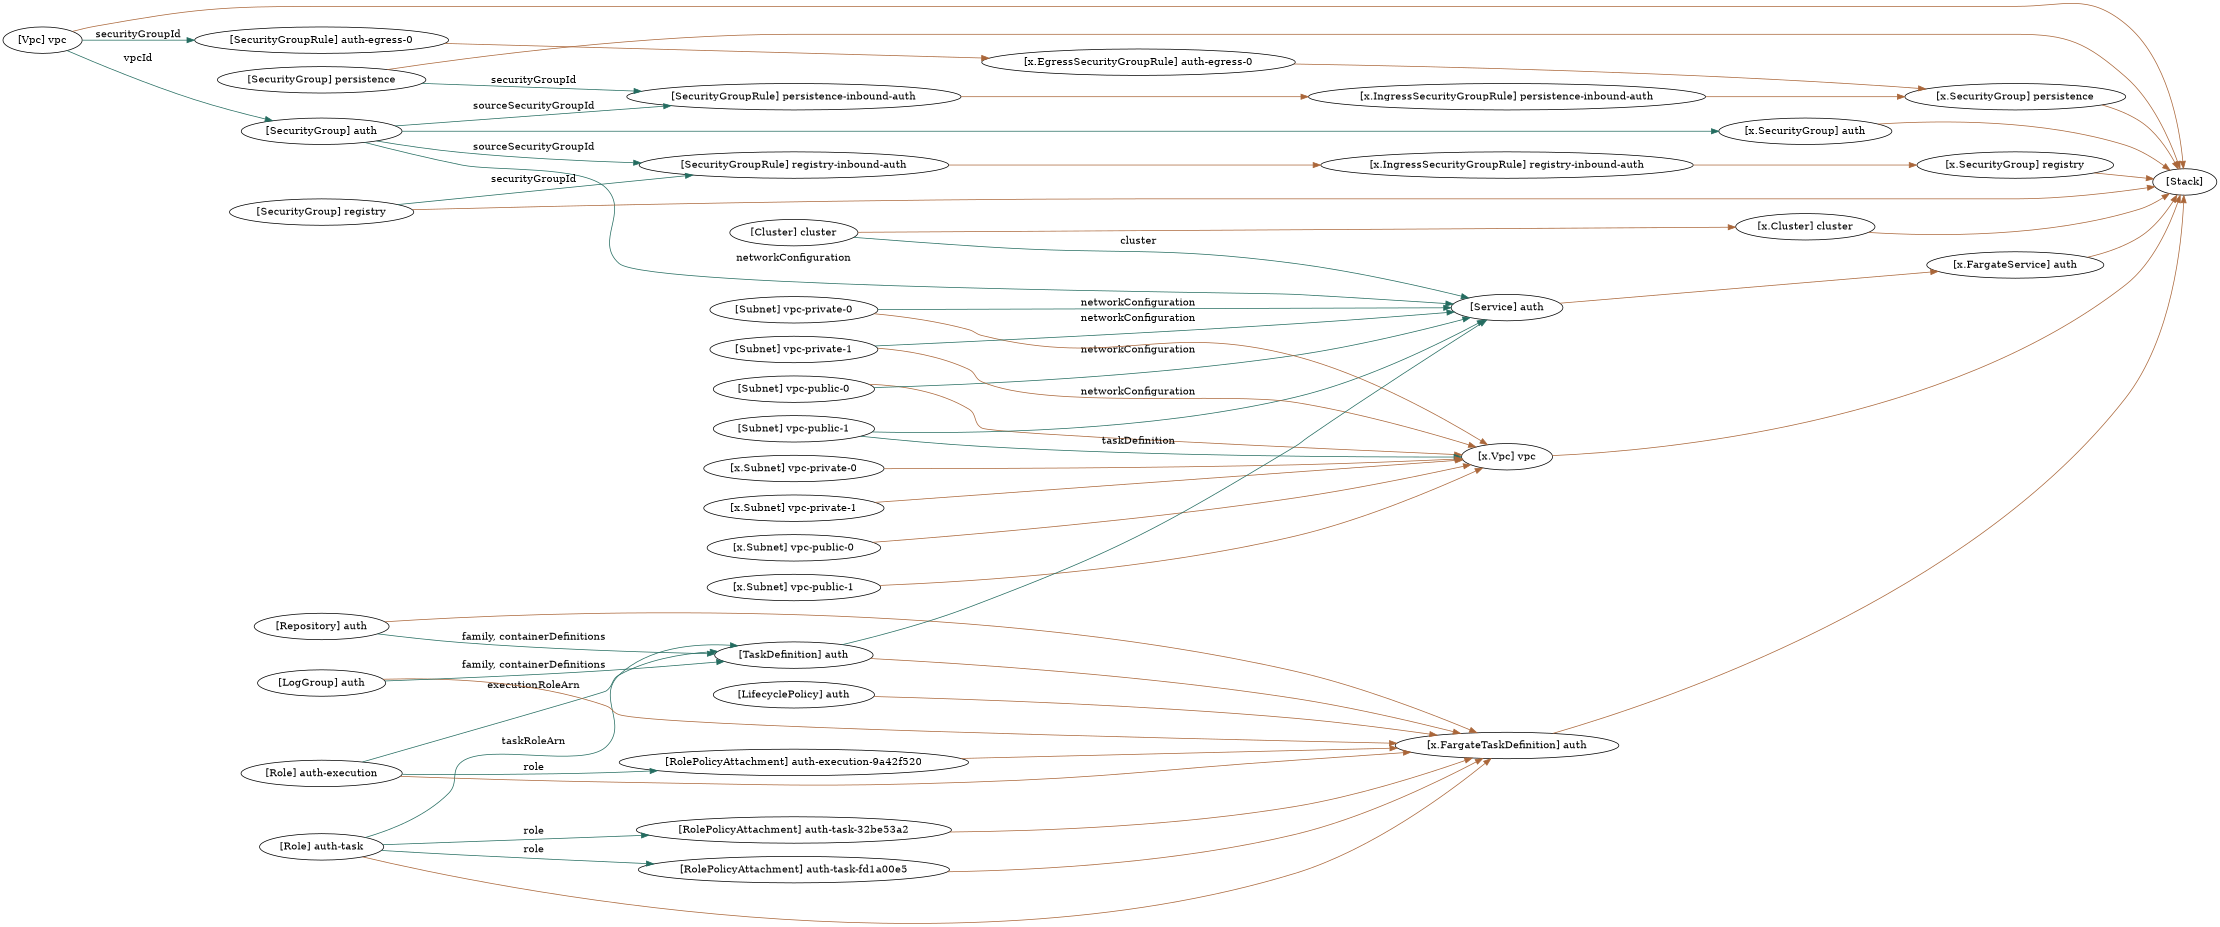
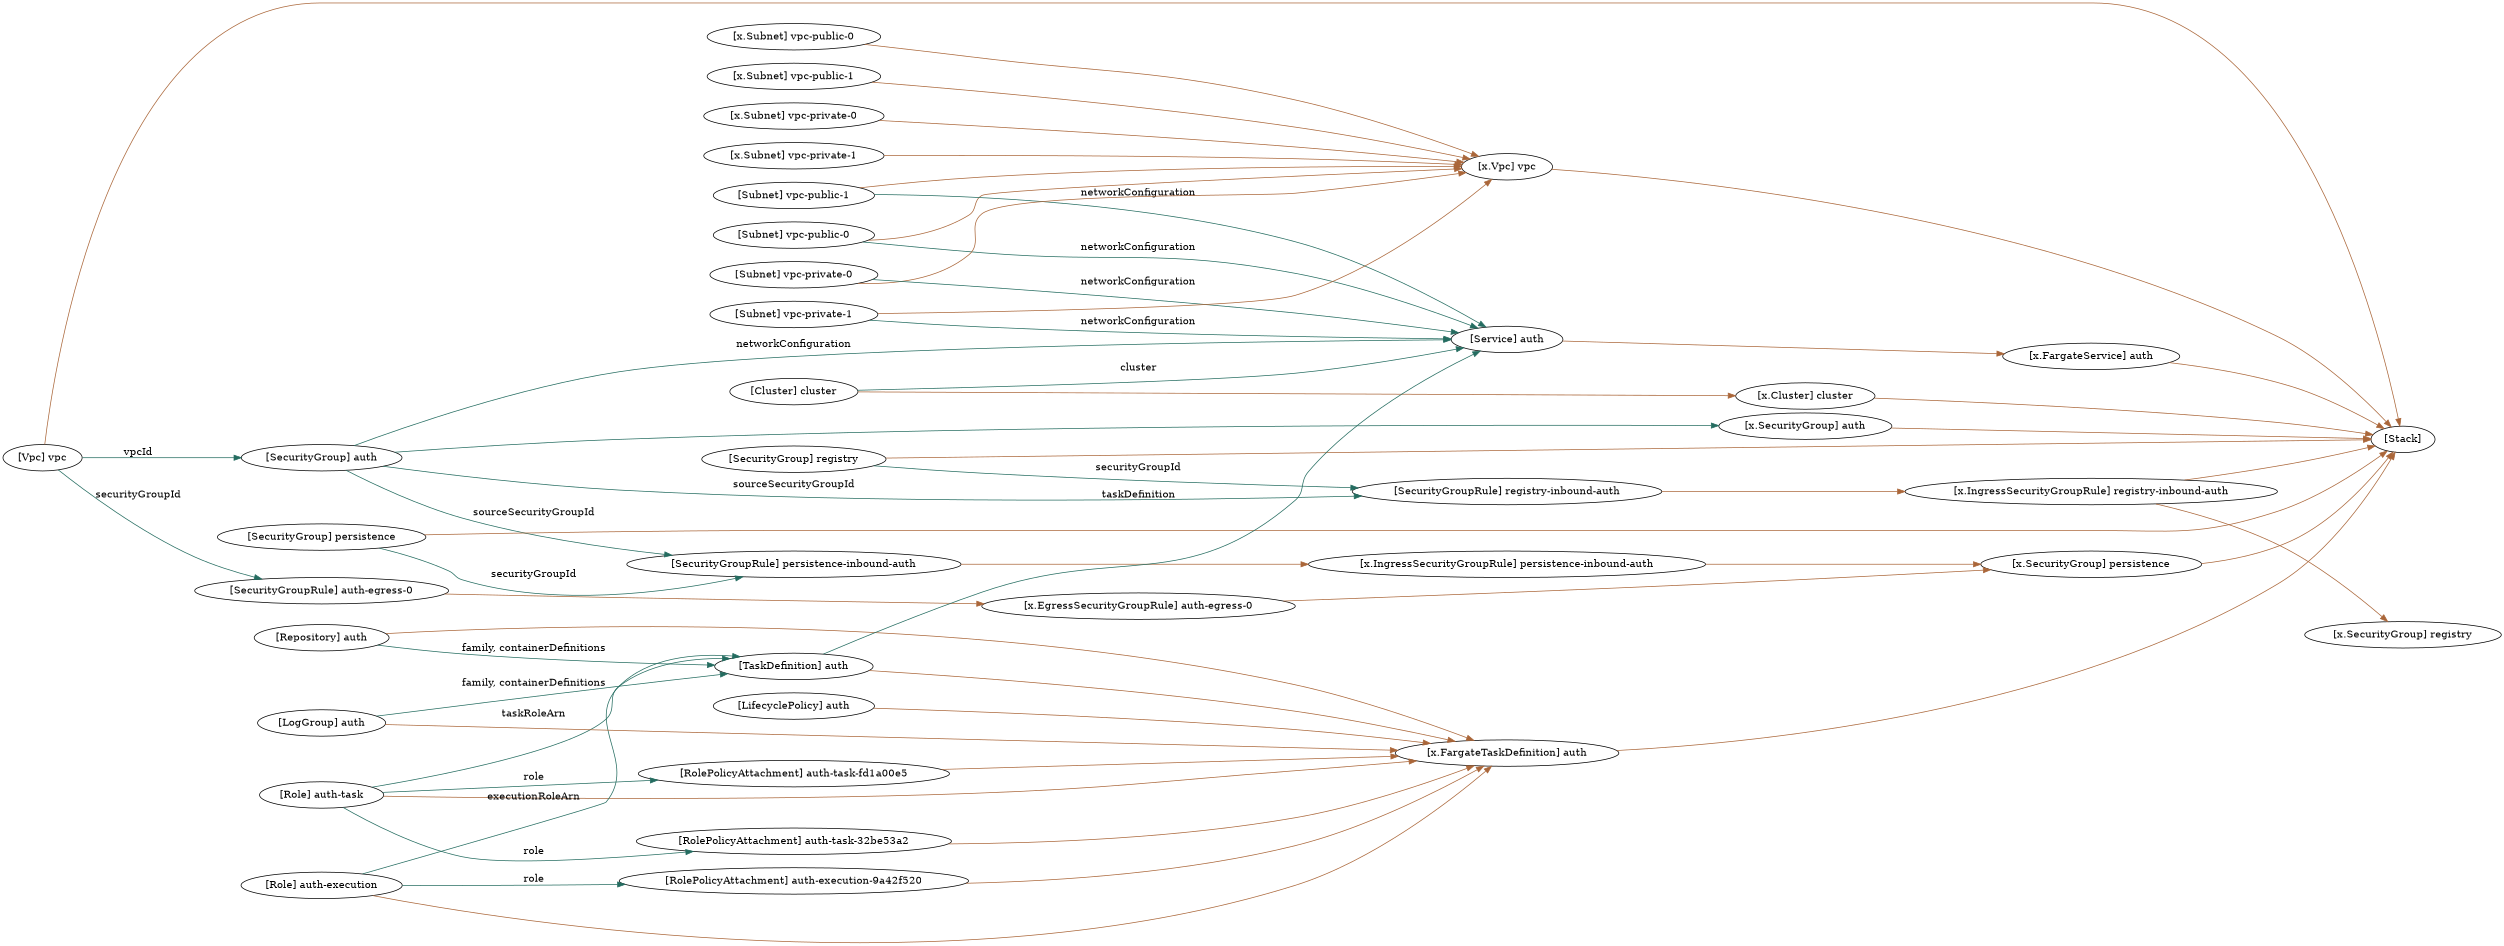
edge "[x.SecurityGroup] registry" -> "[Stack]": now "[x.IngressSecurityGroupRule] registry-inbound-auth" -> "[Stack]"
edge "[Subnet] vpc-public-1" -> "[x.Vpc] vpc": color #246c60 -> #aa6639
